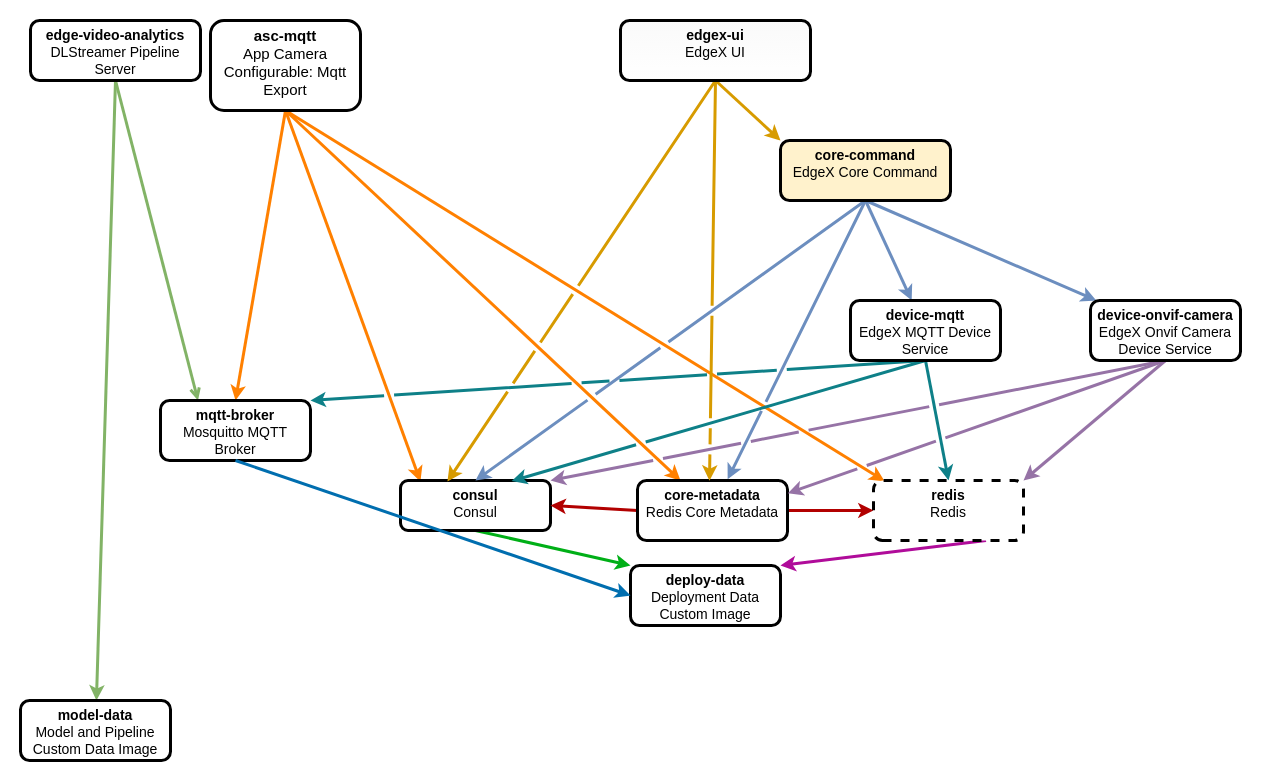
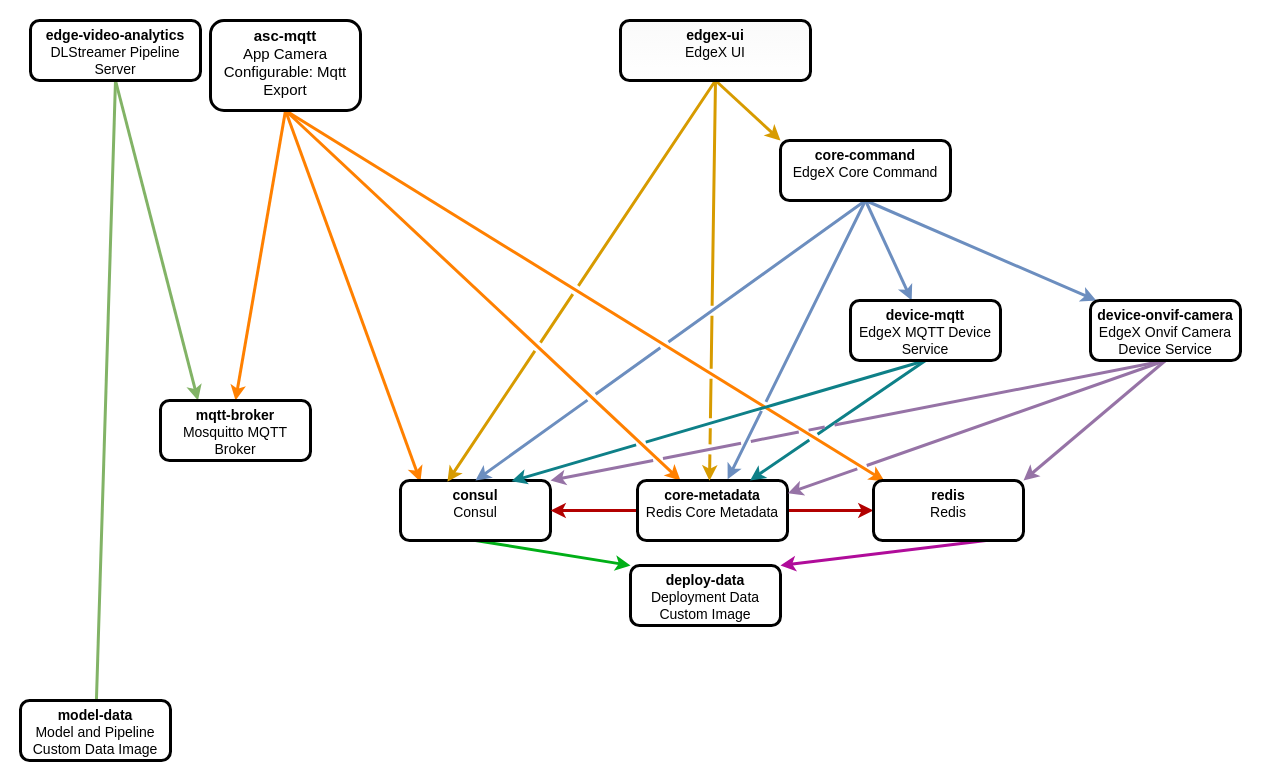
node "core-commandEdgeX Core Command": fillcolor #fff2cc -> #ffffff
edge "device-mqtt EdgeX MQTT Device Service" -> "mqtt-brokerMosquitto MQTT Broker": removed
edge "edge-video-analytics DLStreamer Pipeline Server" -> "mqtt-brokerMosquitto MQTT Broker": arrowhead open -> classic
edge "device-mqtt EdgeX MQTT Device Service" -> "core-metadataRedis Core Metadata": added
edge "device-mqtt EdgeX MQTT Device Service" -> "redis Redis": removed
node "consulConsul": size 150x50 -> 150x60
node "redis Redis": style dashed -> solid
edge "mqtt-brokerMosquitto MQTT Broker" -> "deploy-data Deployment Data Custom Image": removed
edge "edge-video-analytics DLStreamer Pipeline Server" -> "model-data Model and Pipeline Custom Data Image": arrowhead classic -> none
